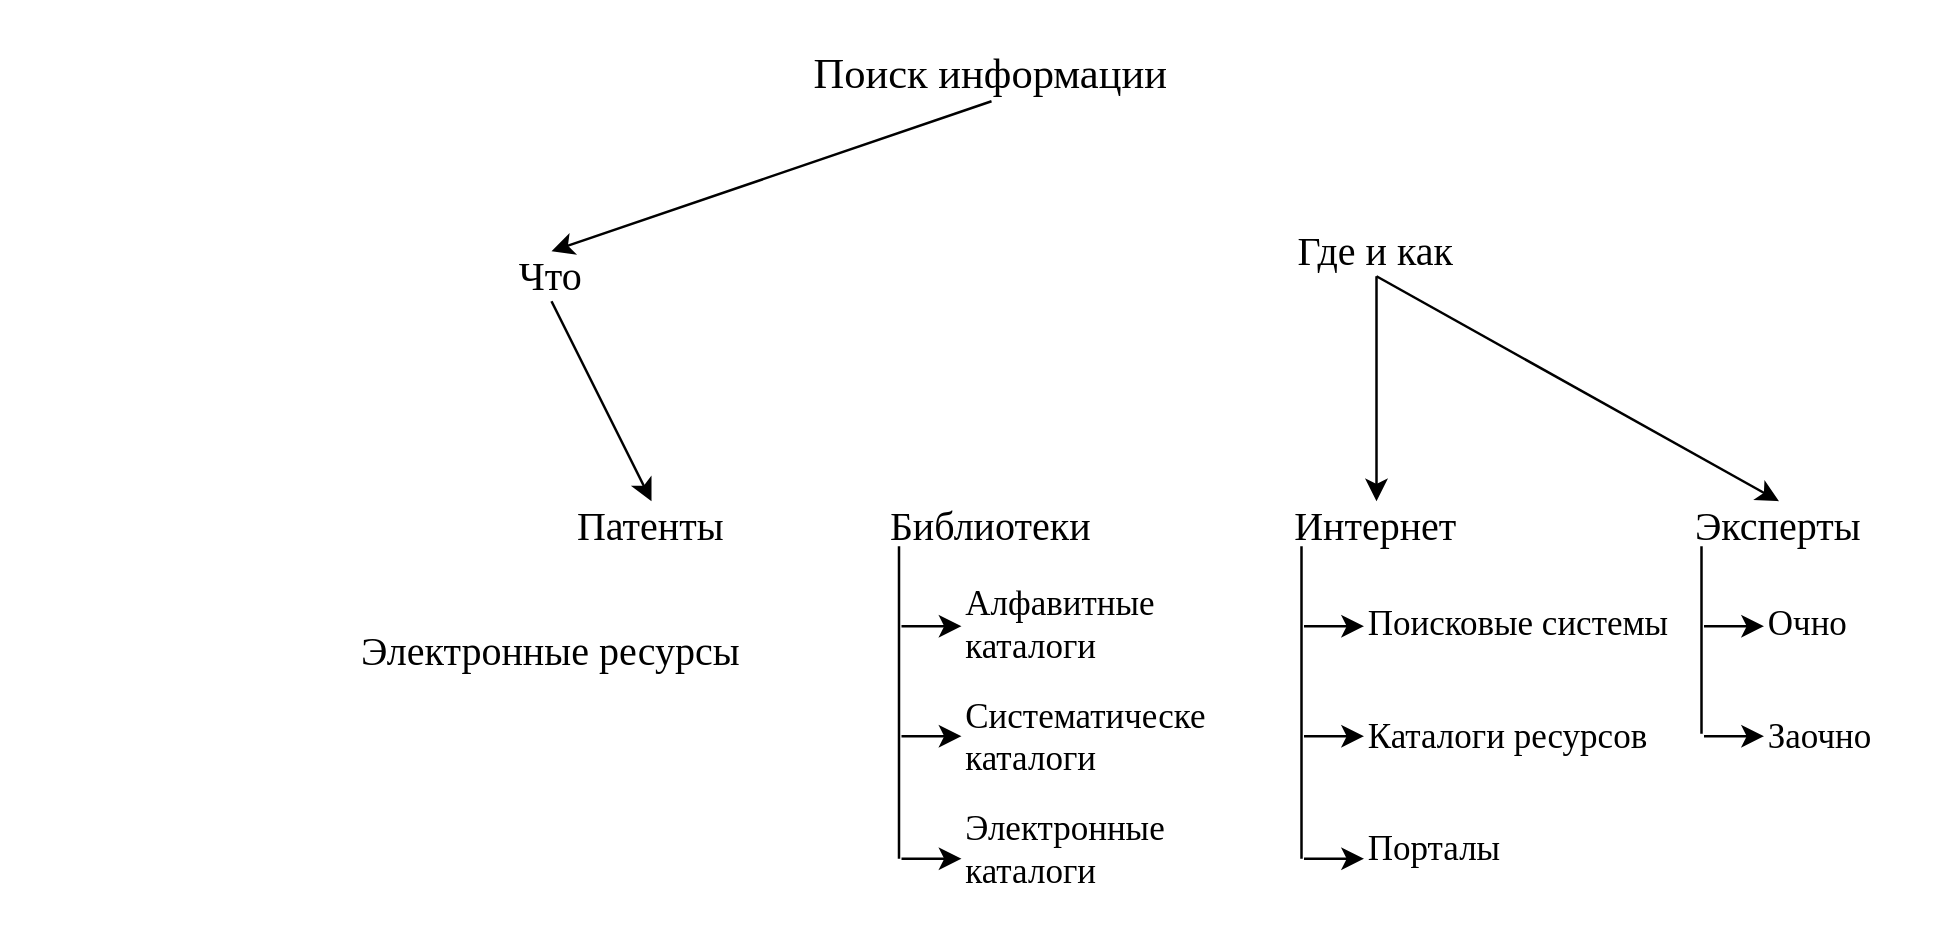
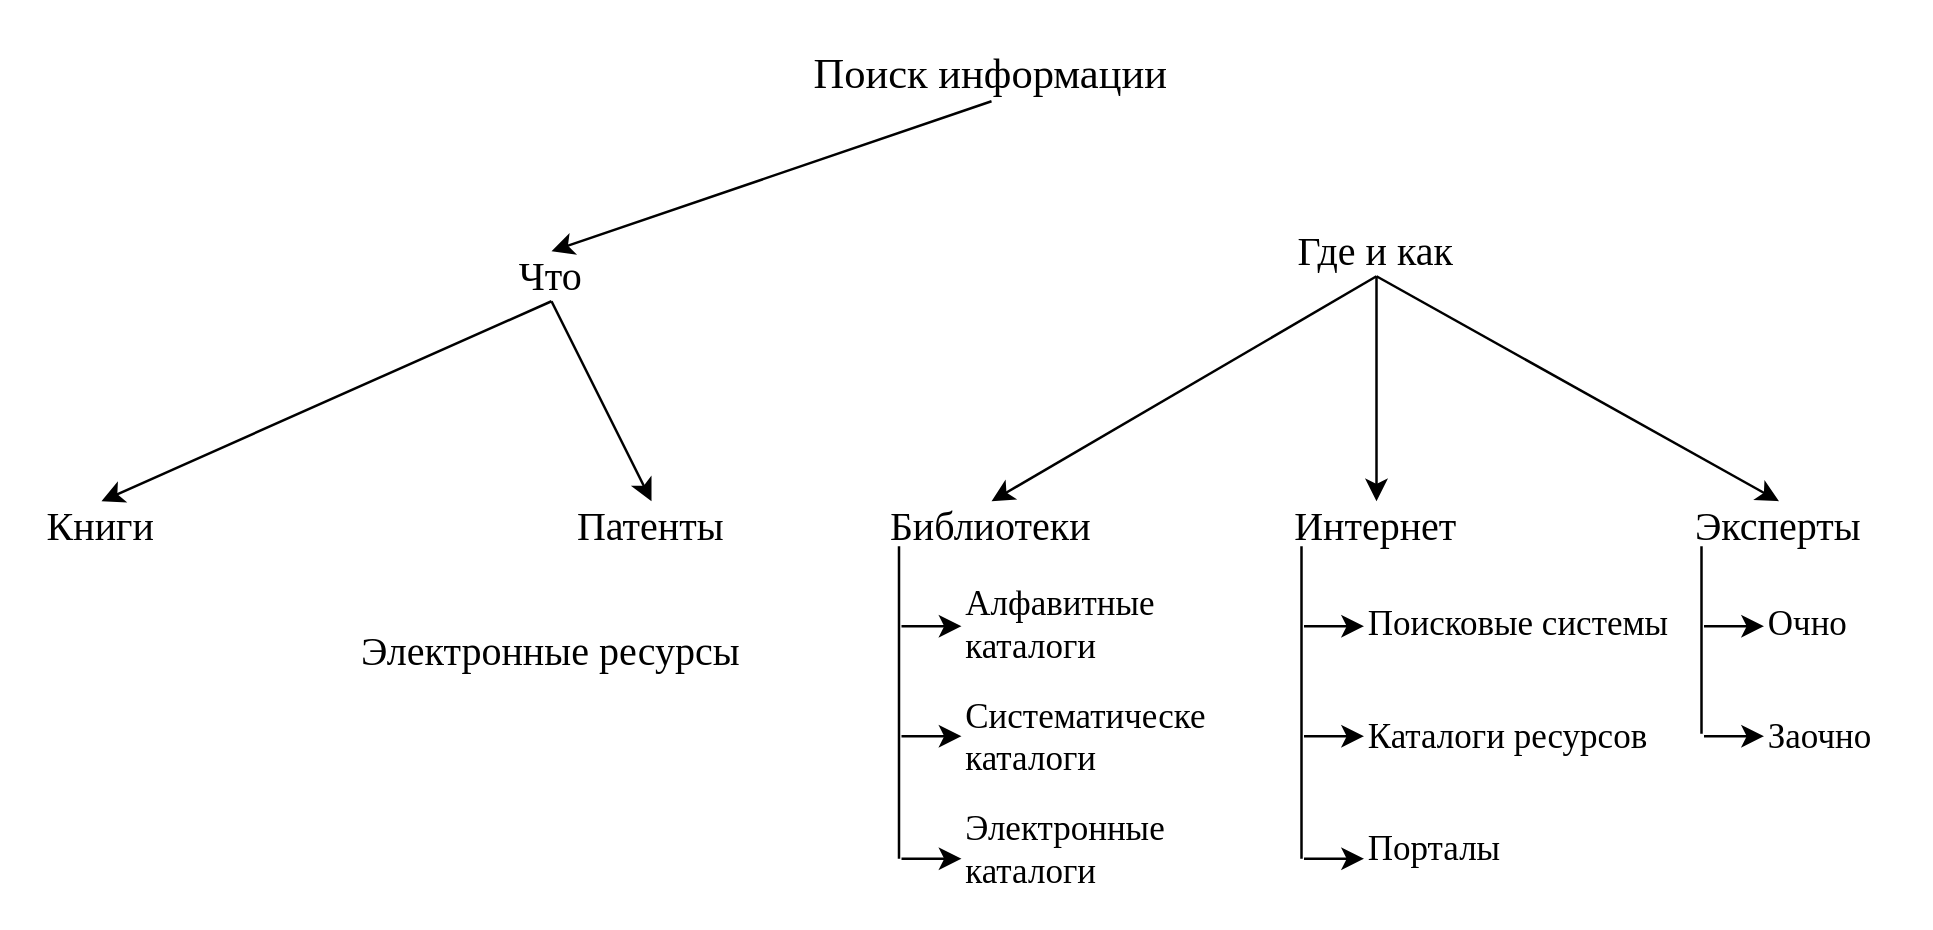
edge "Где и как" -> "Библиотеки": added
edge "Что" -> "Книги": added
node "Книги": added
